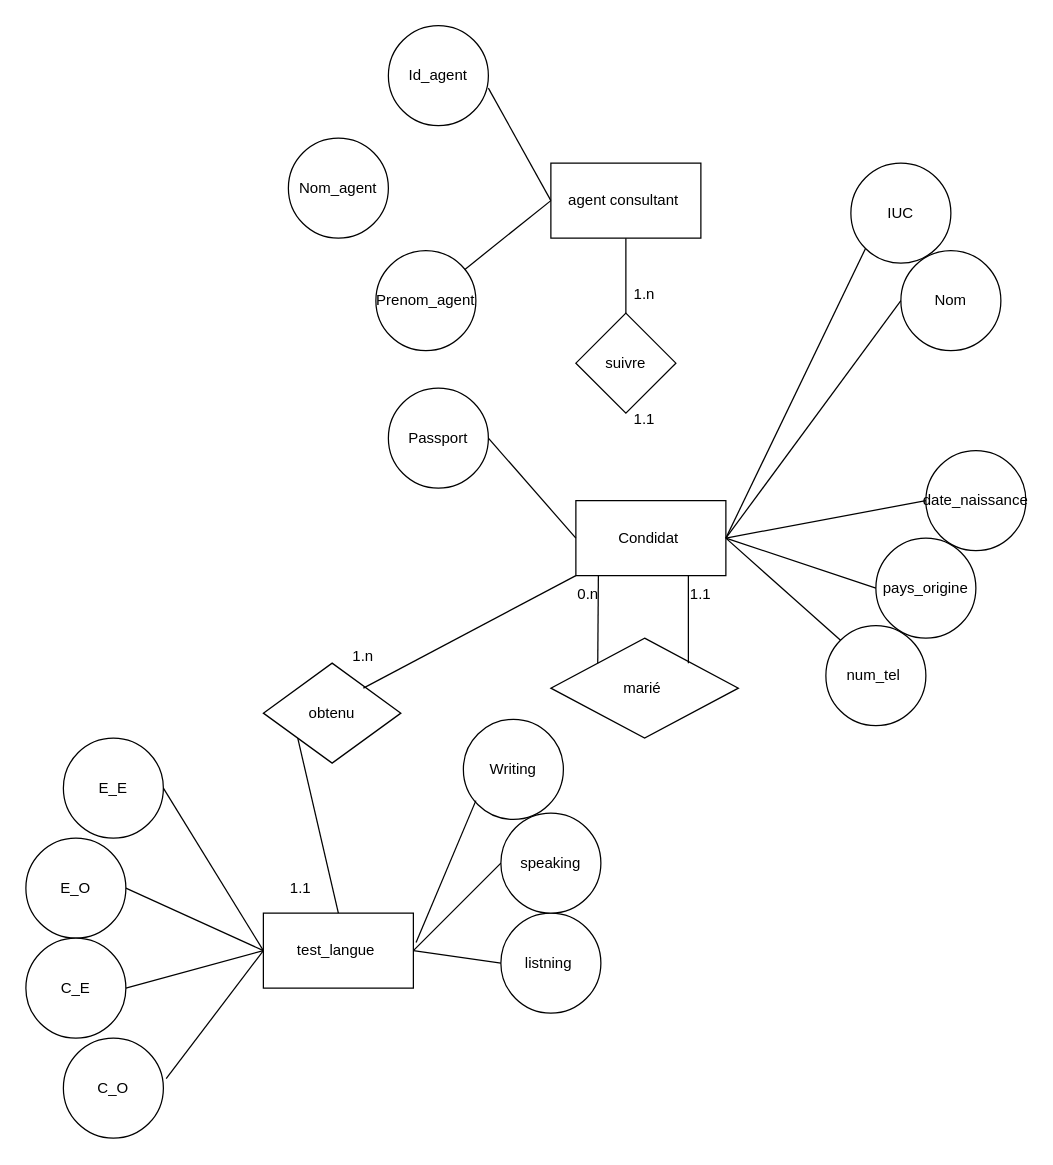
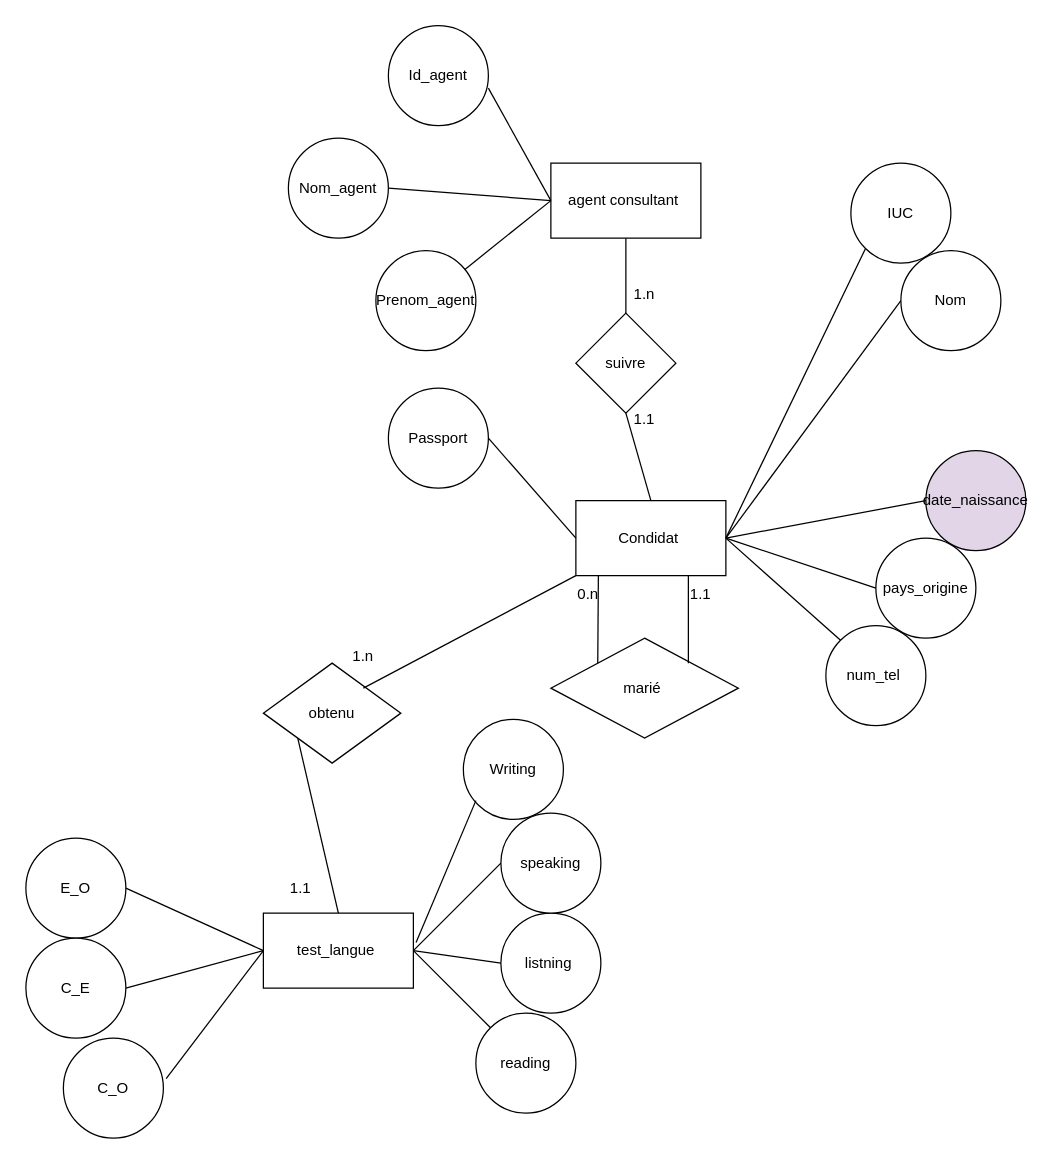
edge "Nom_agent" -- "agent consultant": added
edge "suivre" -- "Condidat": added
node "date_naissance": fillcolor #ffffff -> #e1d5e7
node "E_E": removed
edge "E_E" -- "test_langue": removed
edge "test_langue" -- "reading": added
node "reading": added
